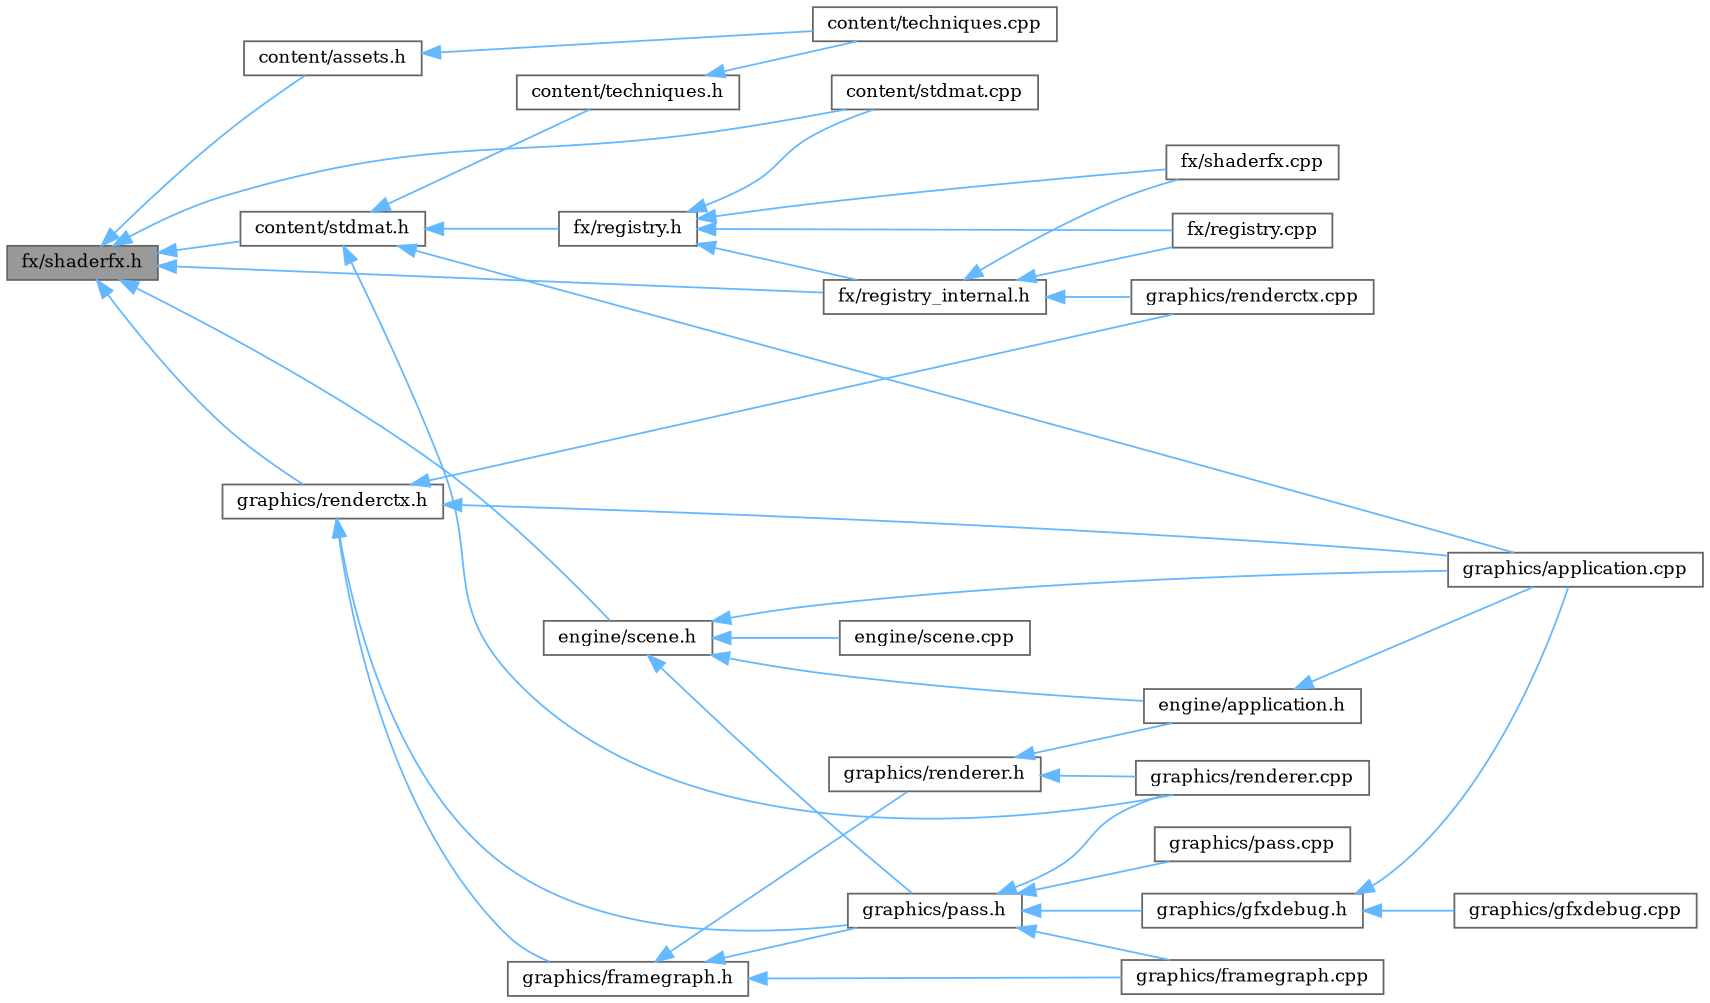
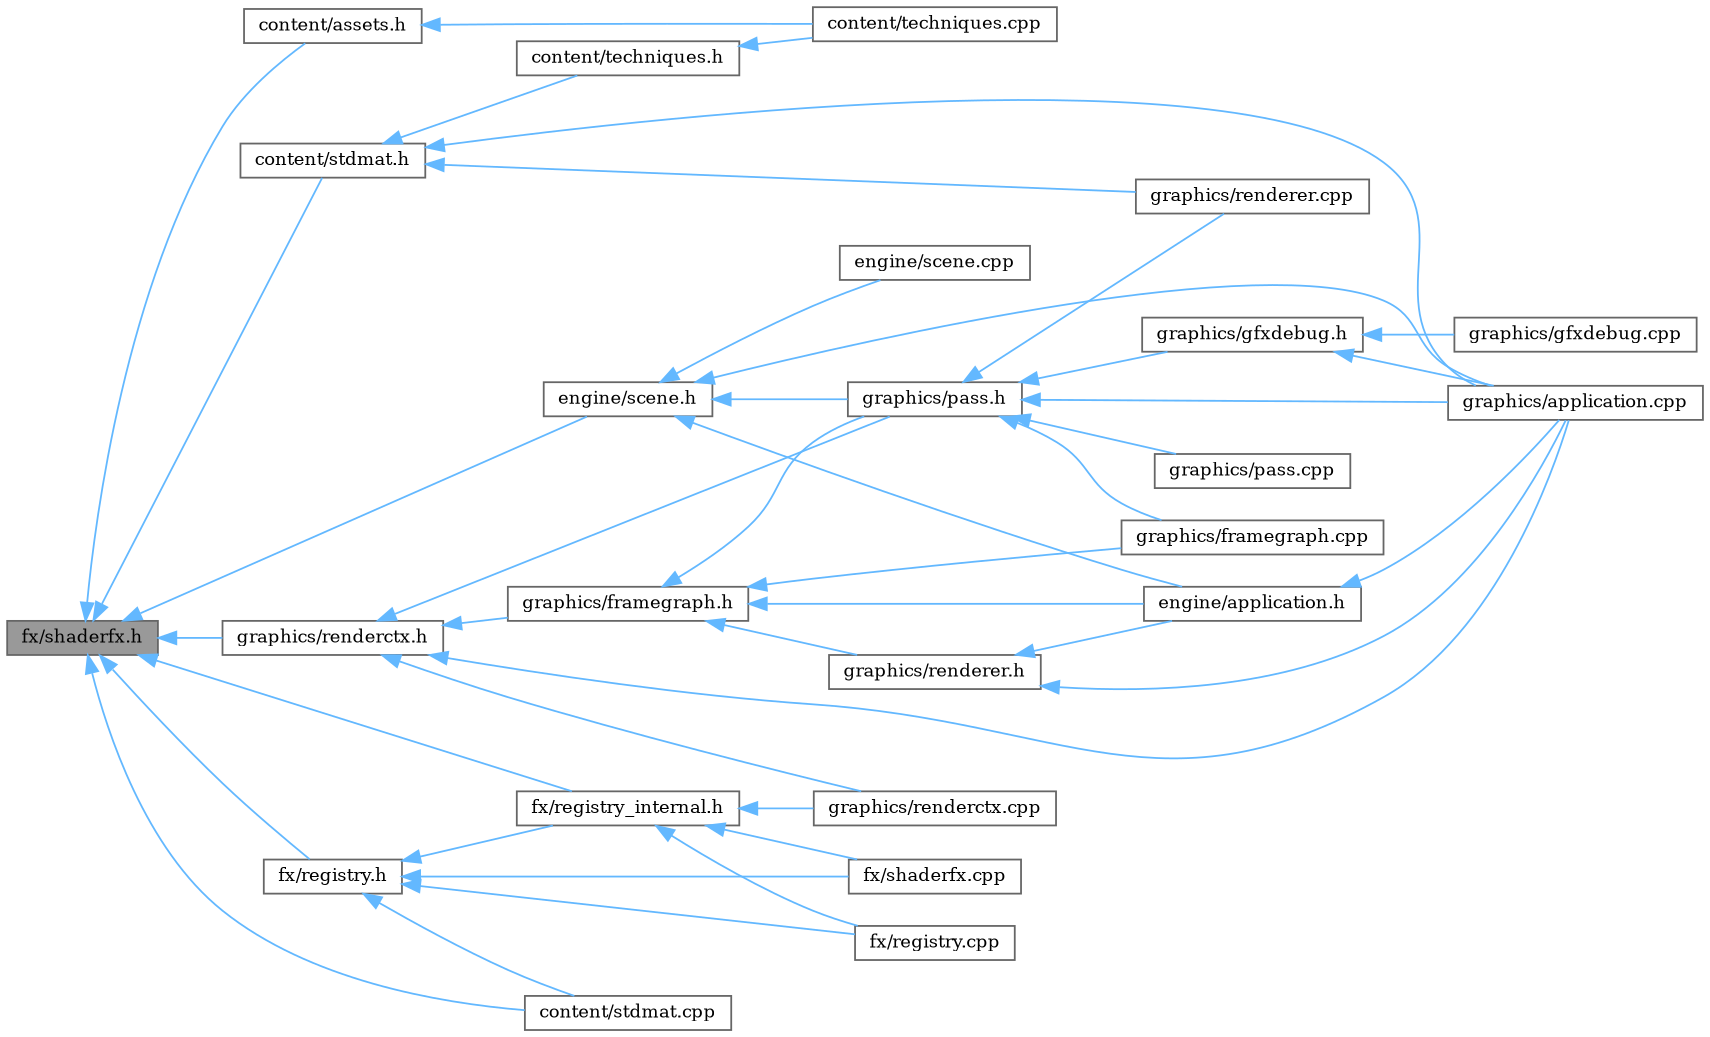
edge "fx/registry.h" -> "content/stdmat.h": now "fx/registry.h" -> "fx/shaderfx.h"
edge "graphics/application.cpp" -> "graphics/pass.h": added
edge "engine/application.h" -> "graphics/framegraph.h": added
edge "graphics/renderer.cpp" -> "graphics/renderer.h": now "graphics/application.cpp" -> "graphics/renderer.h"
